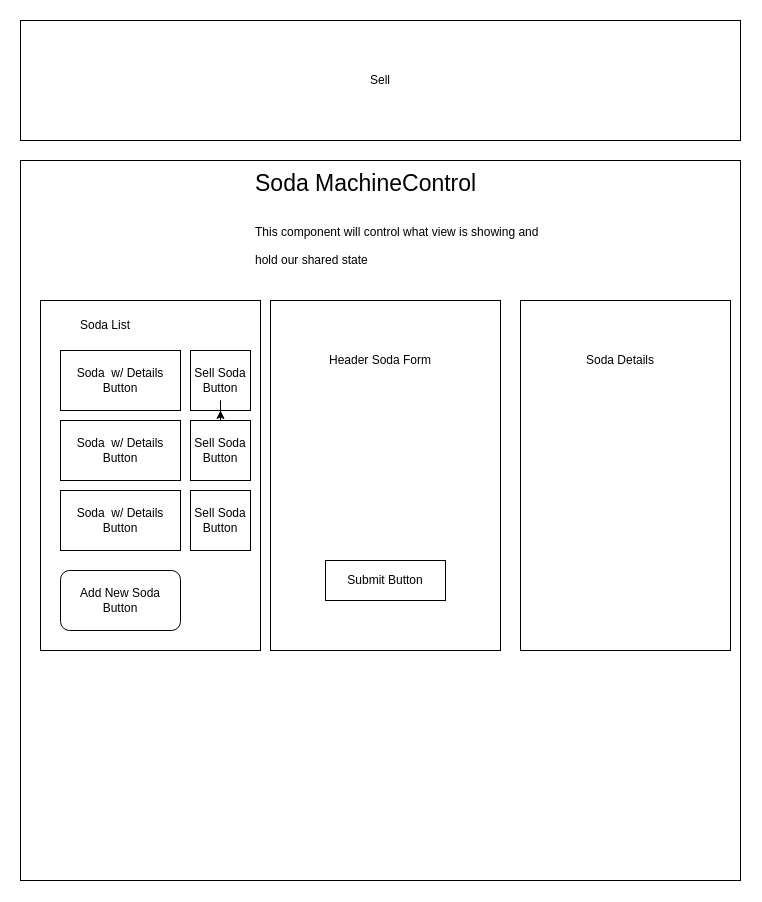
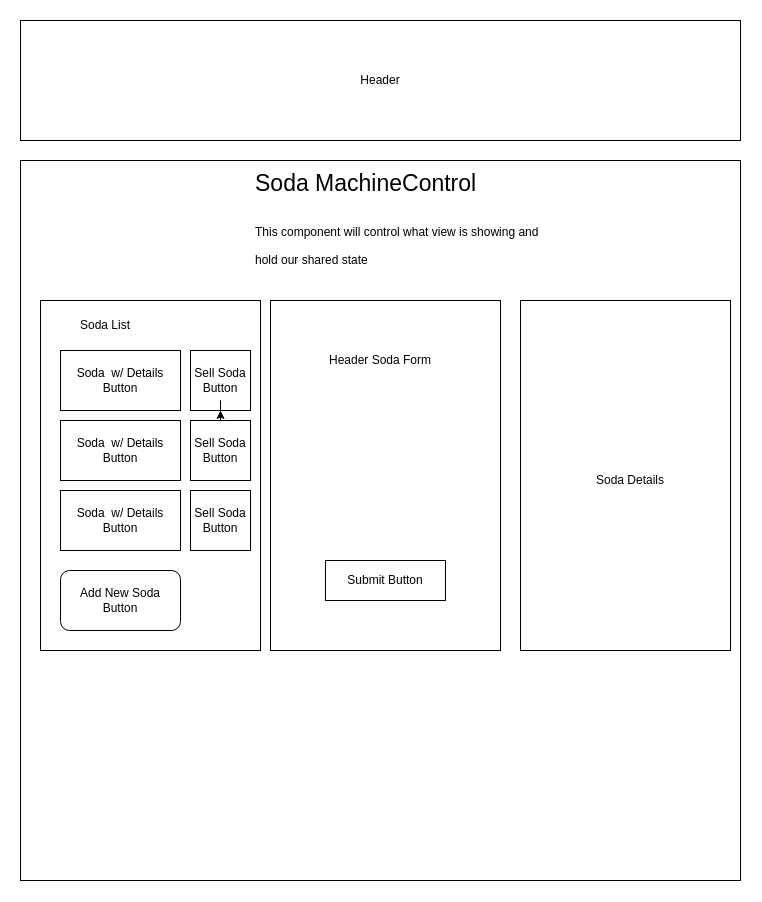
node "Sell": label "Sell" -> "Header"
node "Soda Details": moved (621, 361) -> (631, 481)
